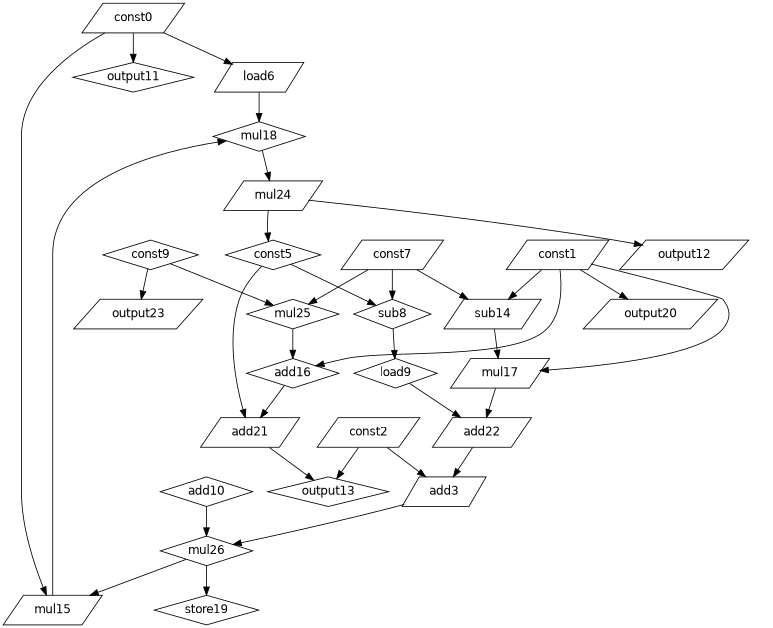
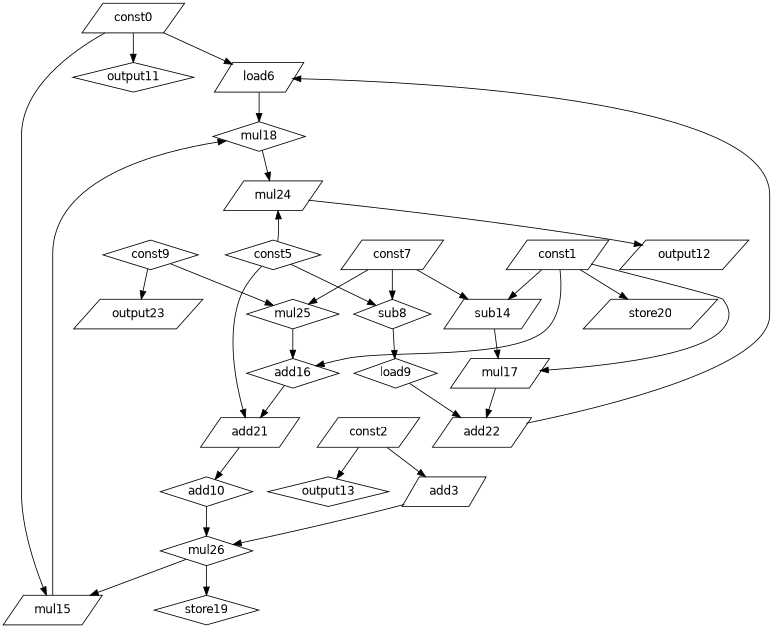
edge "mul24" -> "const5": reversed
node "output20": label "output20" -> "store20"
edge "add22" -> "add3": now "add22" -> "load6"
edge "add21" -> "output13": now "add21" -> "add10"
